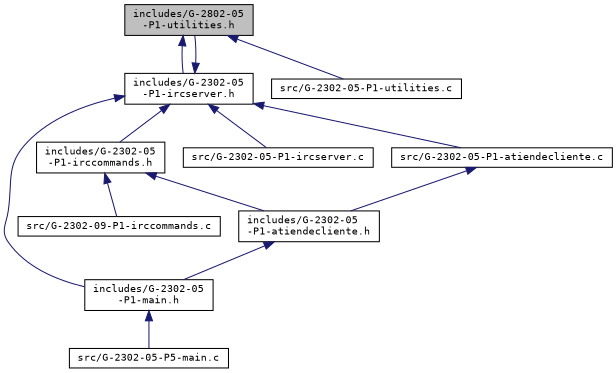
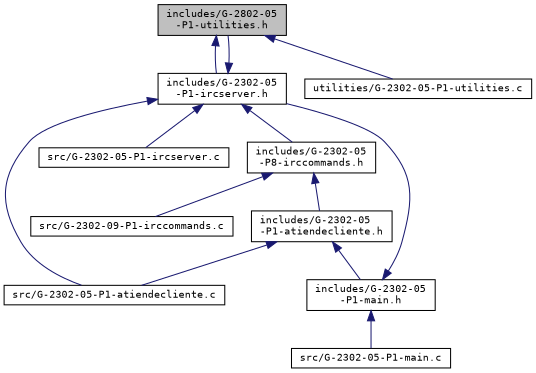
node "src/G-2302-05-P1-utilities.c": label "src/G-2302-05-P1-utilities.c" -> "utilities/G-2302-05-P1-utilities.c"
node "includes/G-2302-05 -P1-irccommands.h": label "includes/G-2302-05 -P1-irccommands.h" -> "includes/G-2302-05 -P8-irccommands.h"
edge "includes/G-2302-05 -P1-main.h" -> "includes/G-2302-05 -P1-ircserver.h": reversed
edge "includes/G-2302-05 -P1-atiendecliente.h" -> "src/G-2302-05-P1-atiendecliente.c": reversed
node "src/G-2302-05-P5-main.c": label "src/G-2302-05-P5-main.c" -> "src/G-2302-05-P1-main.c"
